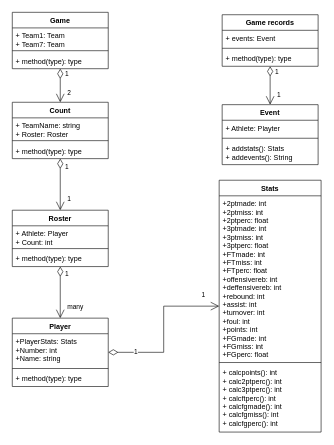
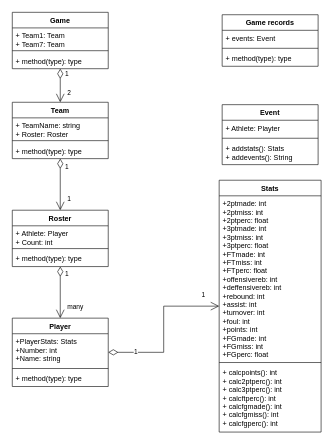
edge "Game records" -- "Event": removed, labels "1", "1"
node "Count": label "Count" -> "Team"
